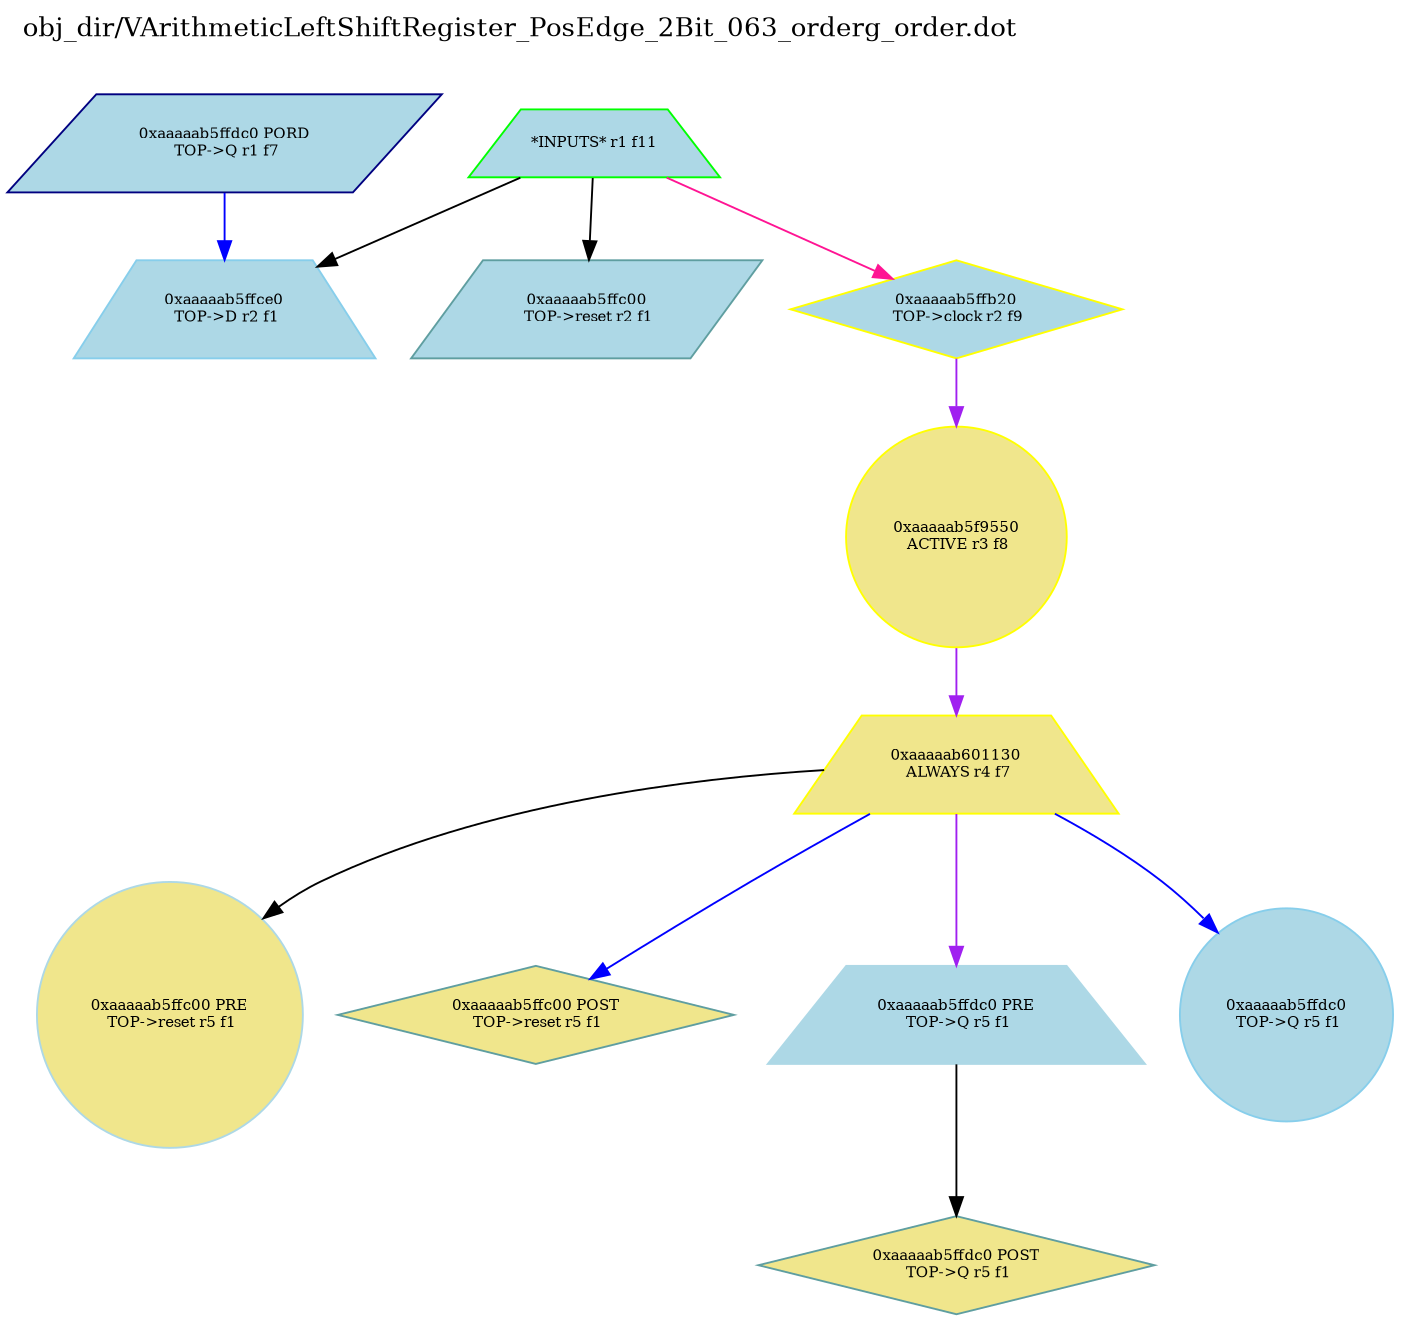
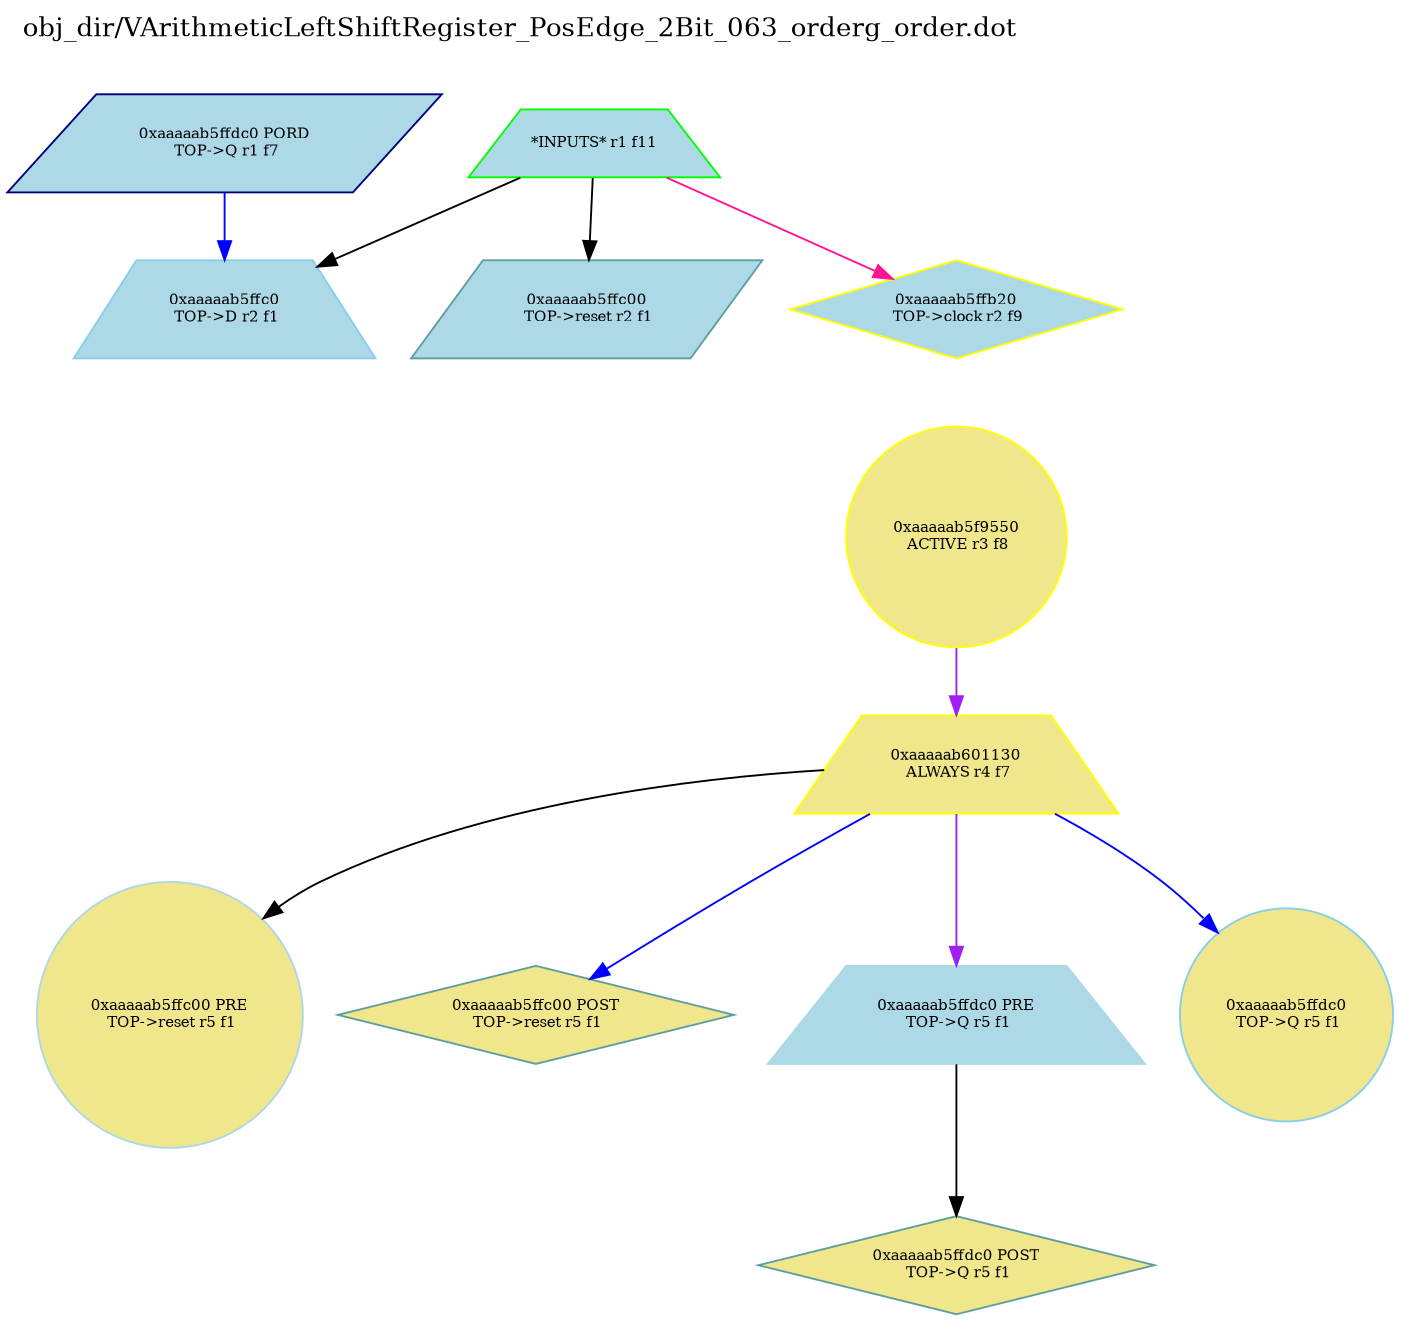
node "0xaaaaab5ffce0 TOP->D r2 f1": label "0xaaaaab5ffce0 TOP->D r2 f1" -> "0xaaaaab5ffc0 TOP->D r2 f1"
edge "0xaaaaab5ffb20 TOP->clock r2 f9" -> "0xaaaaab5f9550 ACTIVE r3 f8": removed
node "0xaaaaab5ffdc0 TOP->Q r5 f1": fillcolor lightblue -> khaki
